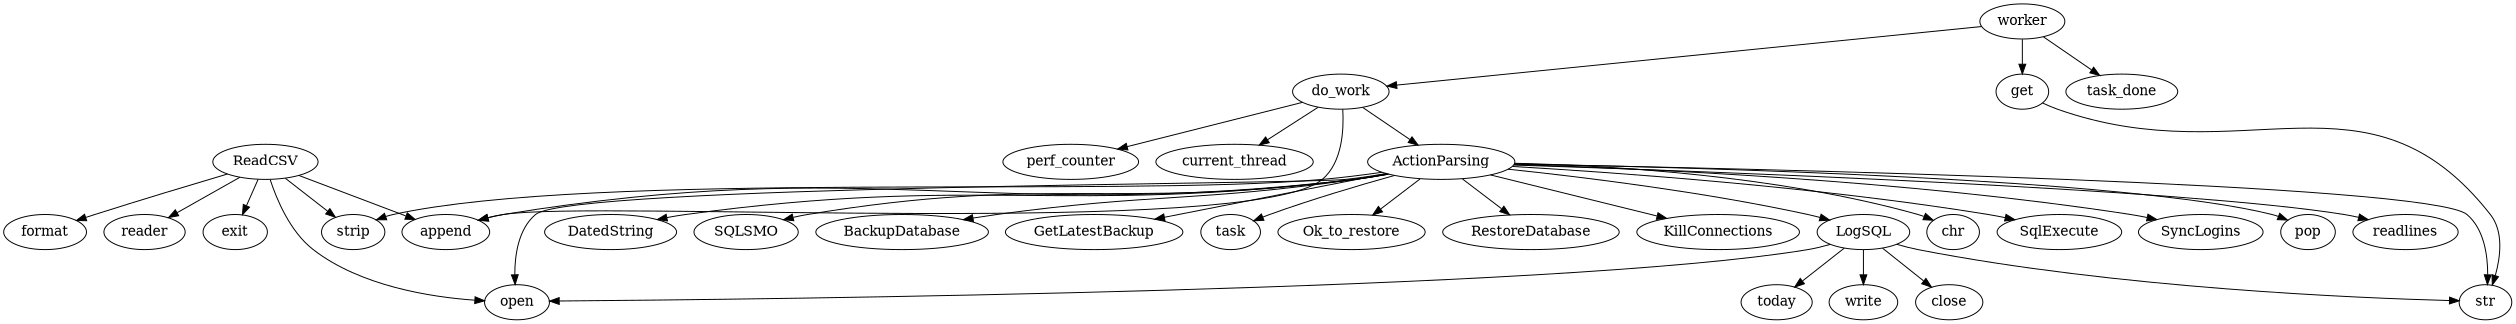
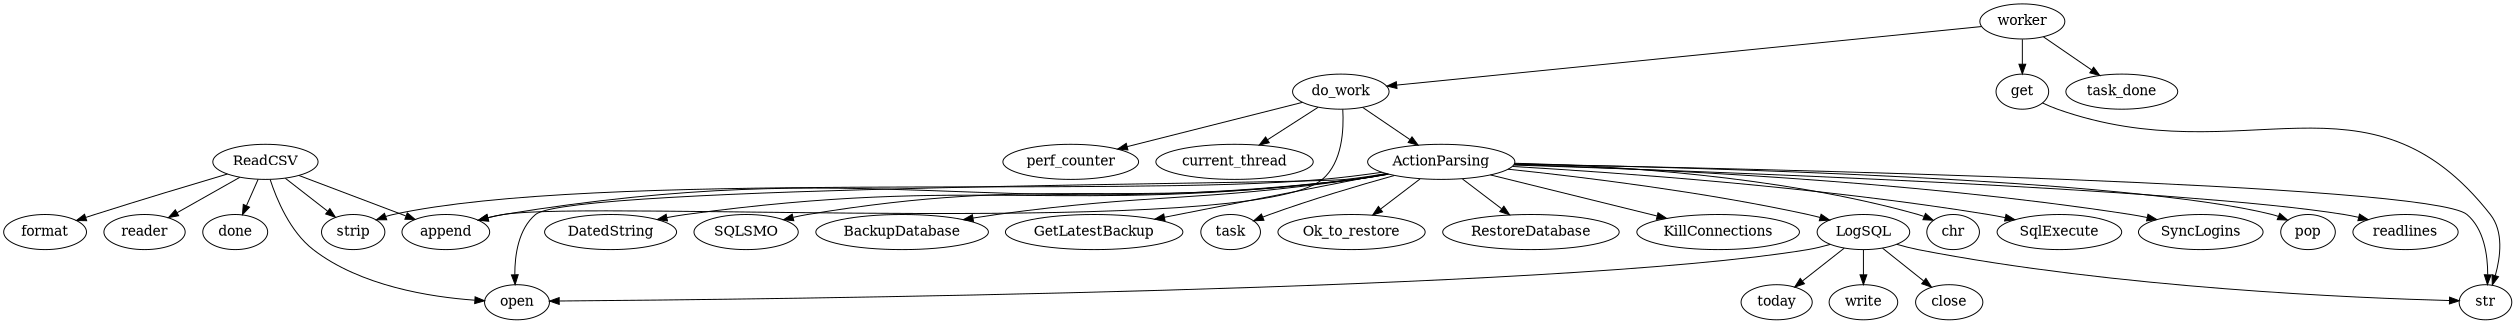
node "exit": label "exit" -> "done"
